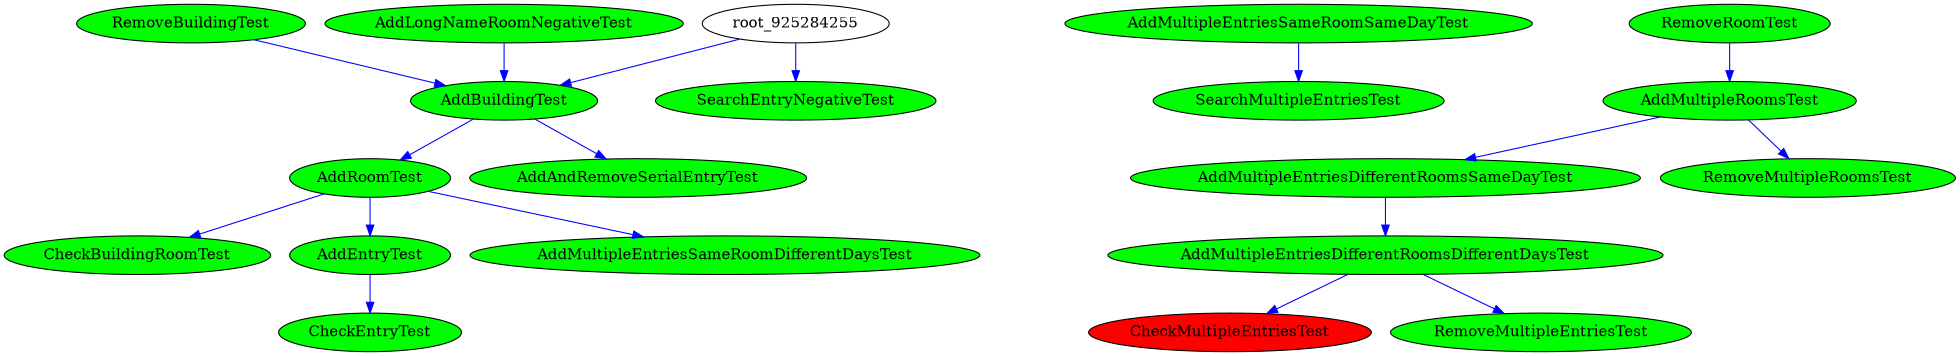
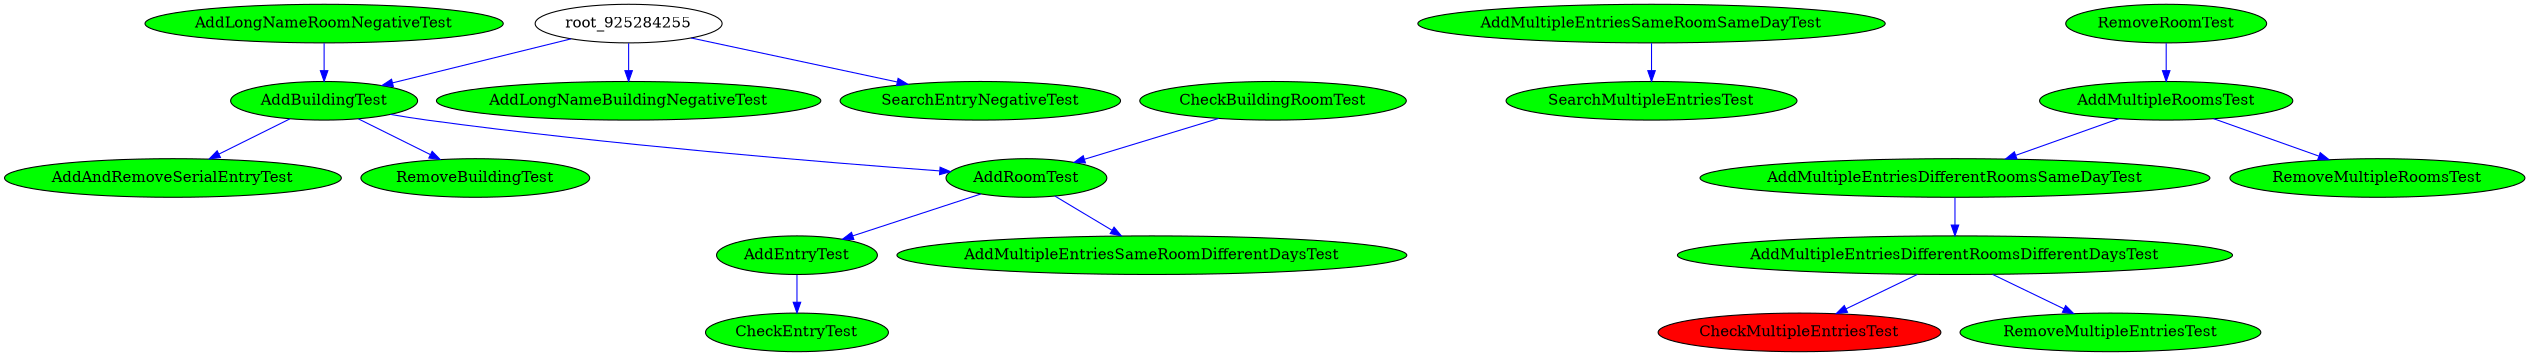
edge "RemoveBuildingTest" -> "AddBuildingTest": reversed
node "AddLongNameBuildingNegativeTest": added
edge "AddRoomTest" -> "CheckBuildingRoomTest": reversed
